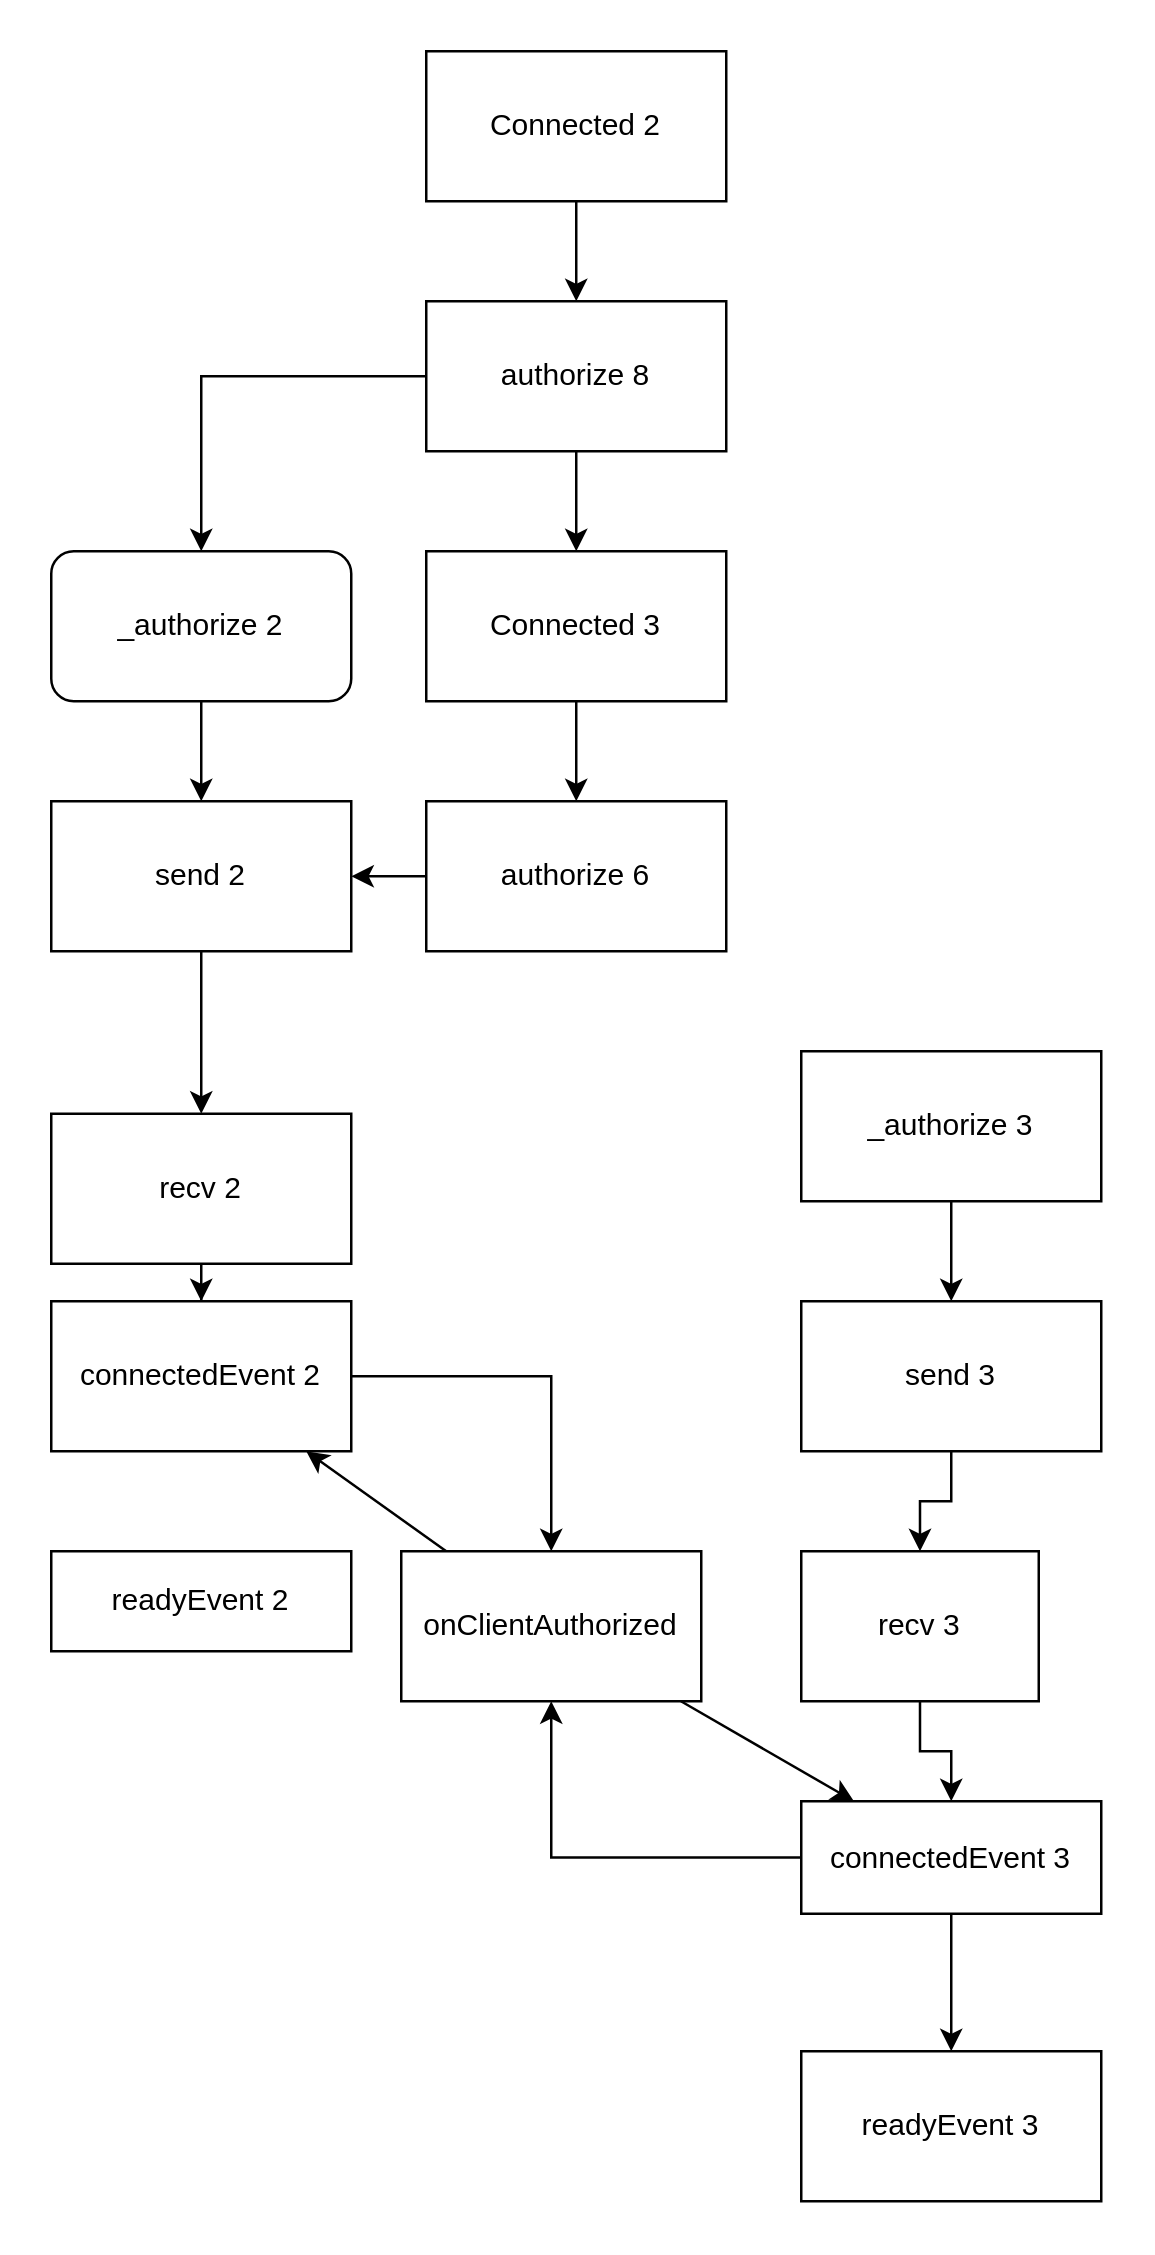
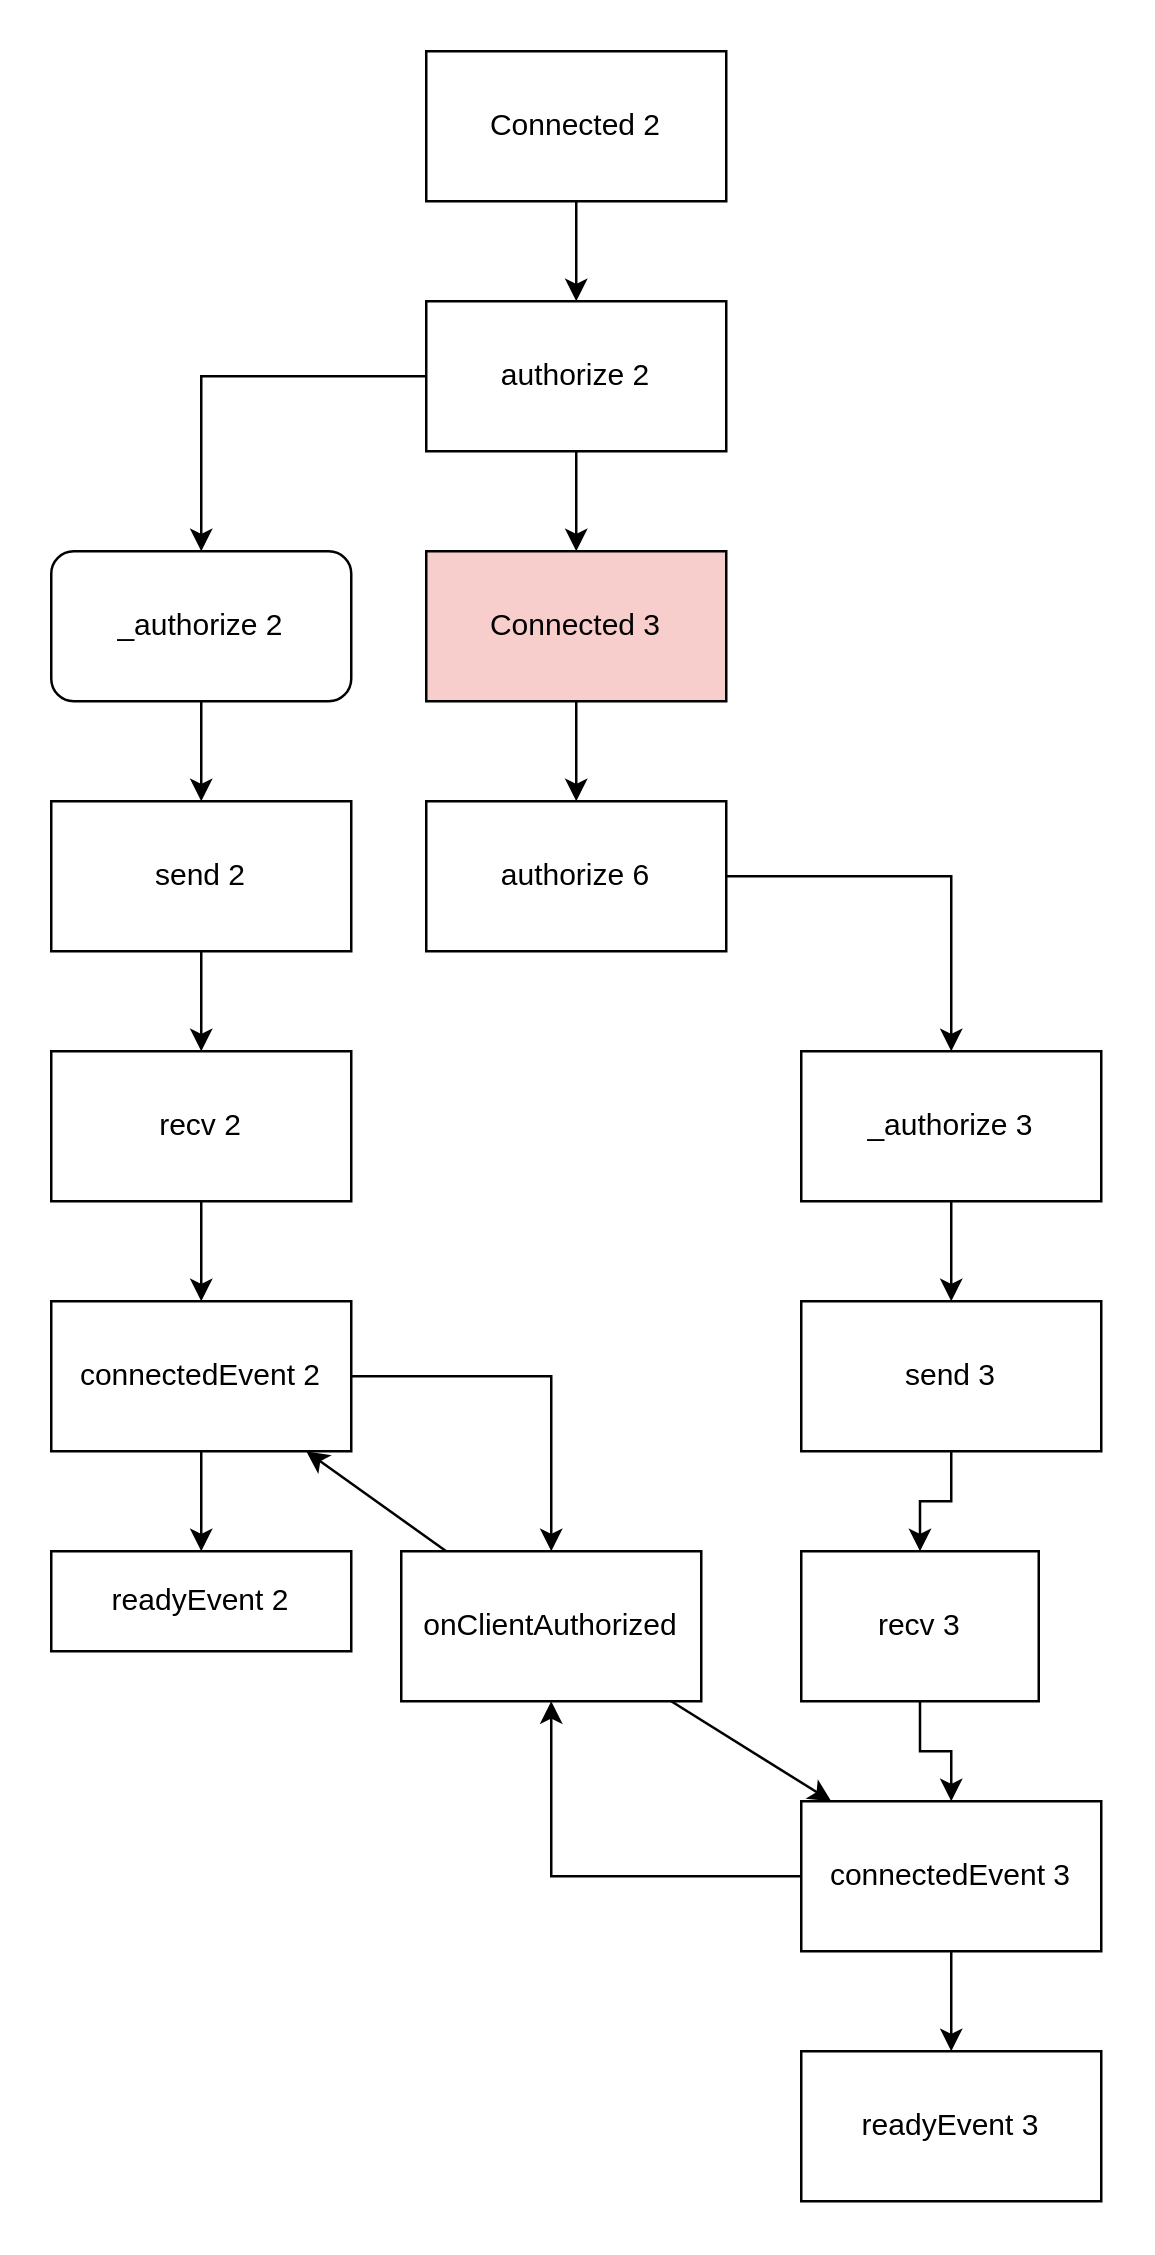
node "authorize 8": label "authorize 8" -> "authorize 2"
node "Connected 3": fillcolor #ffffff -> #f8cecc
edge "authorize 6" -> "send 2": now "authorize 6" -> "_authorize 3"
node "recv 2": moved (201, 1189) -> (201, 1126)
edge "connectedEvent 2" -> "readyEvent 2": added
node "connectedEvent 3": size 300x113 -> 300x150
